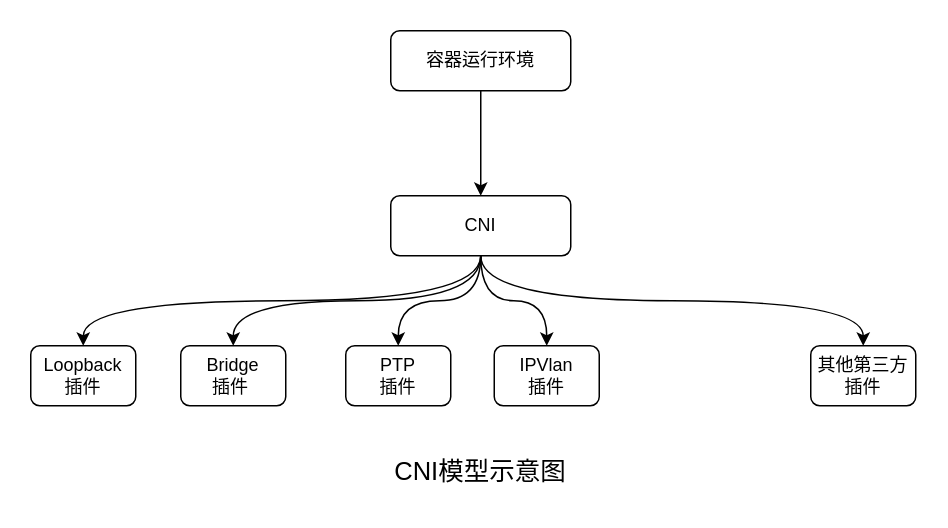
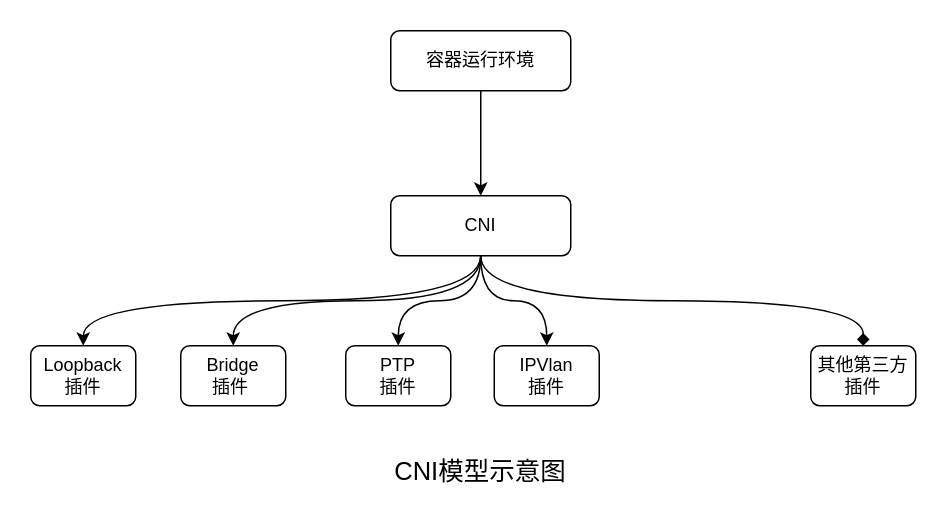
edge "CNI" -> "其他第三方 插件": arrowhead classic -> diamond
